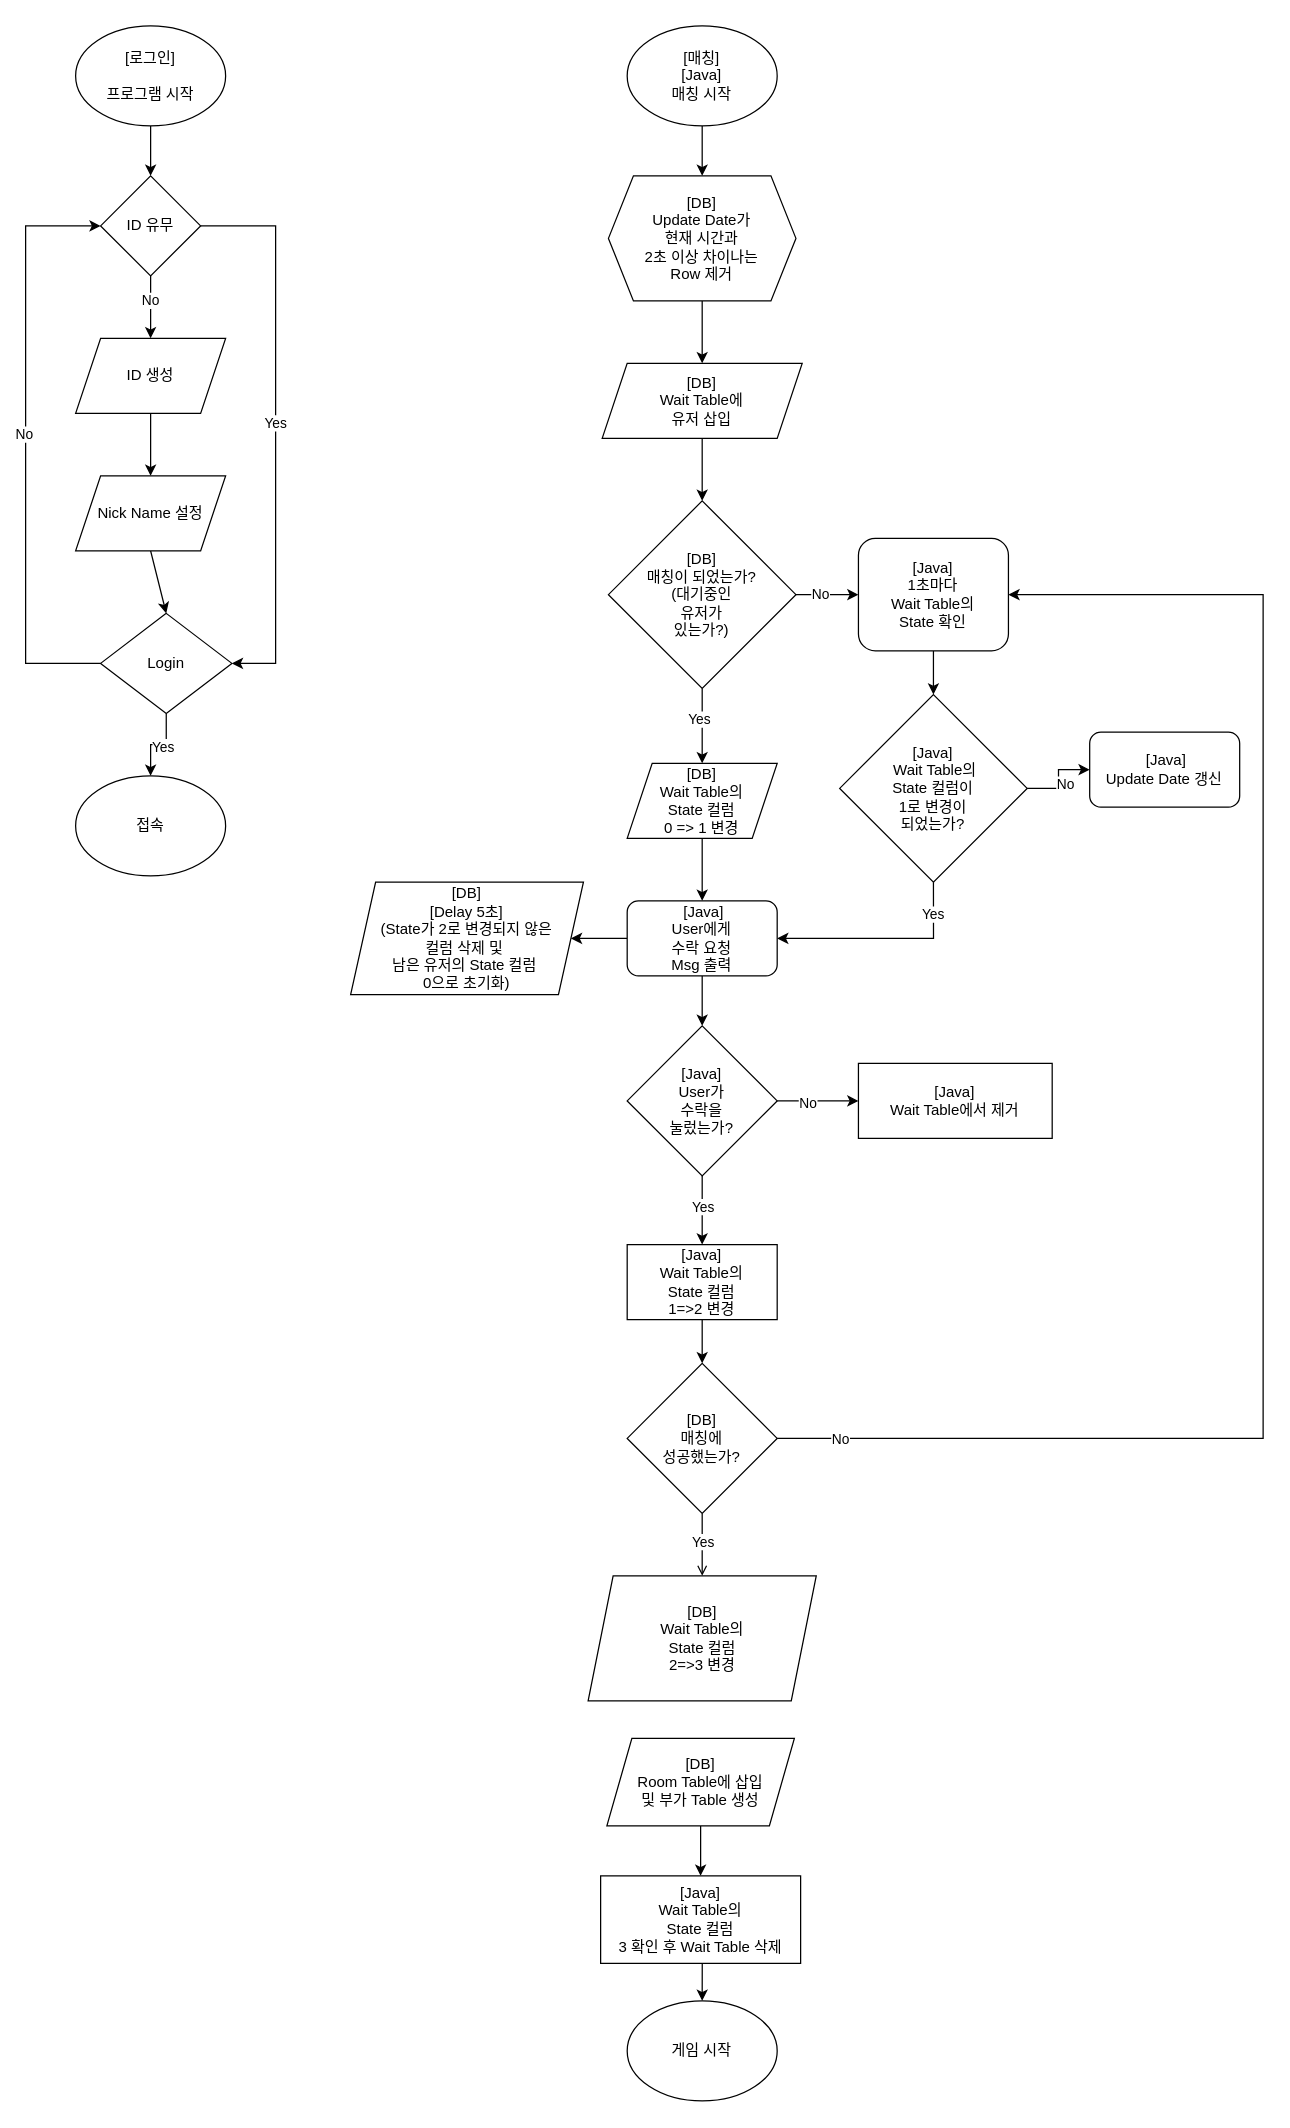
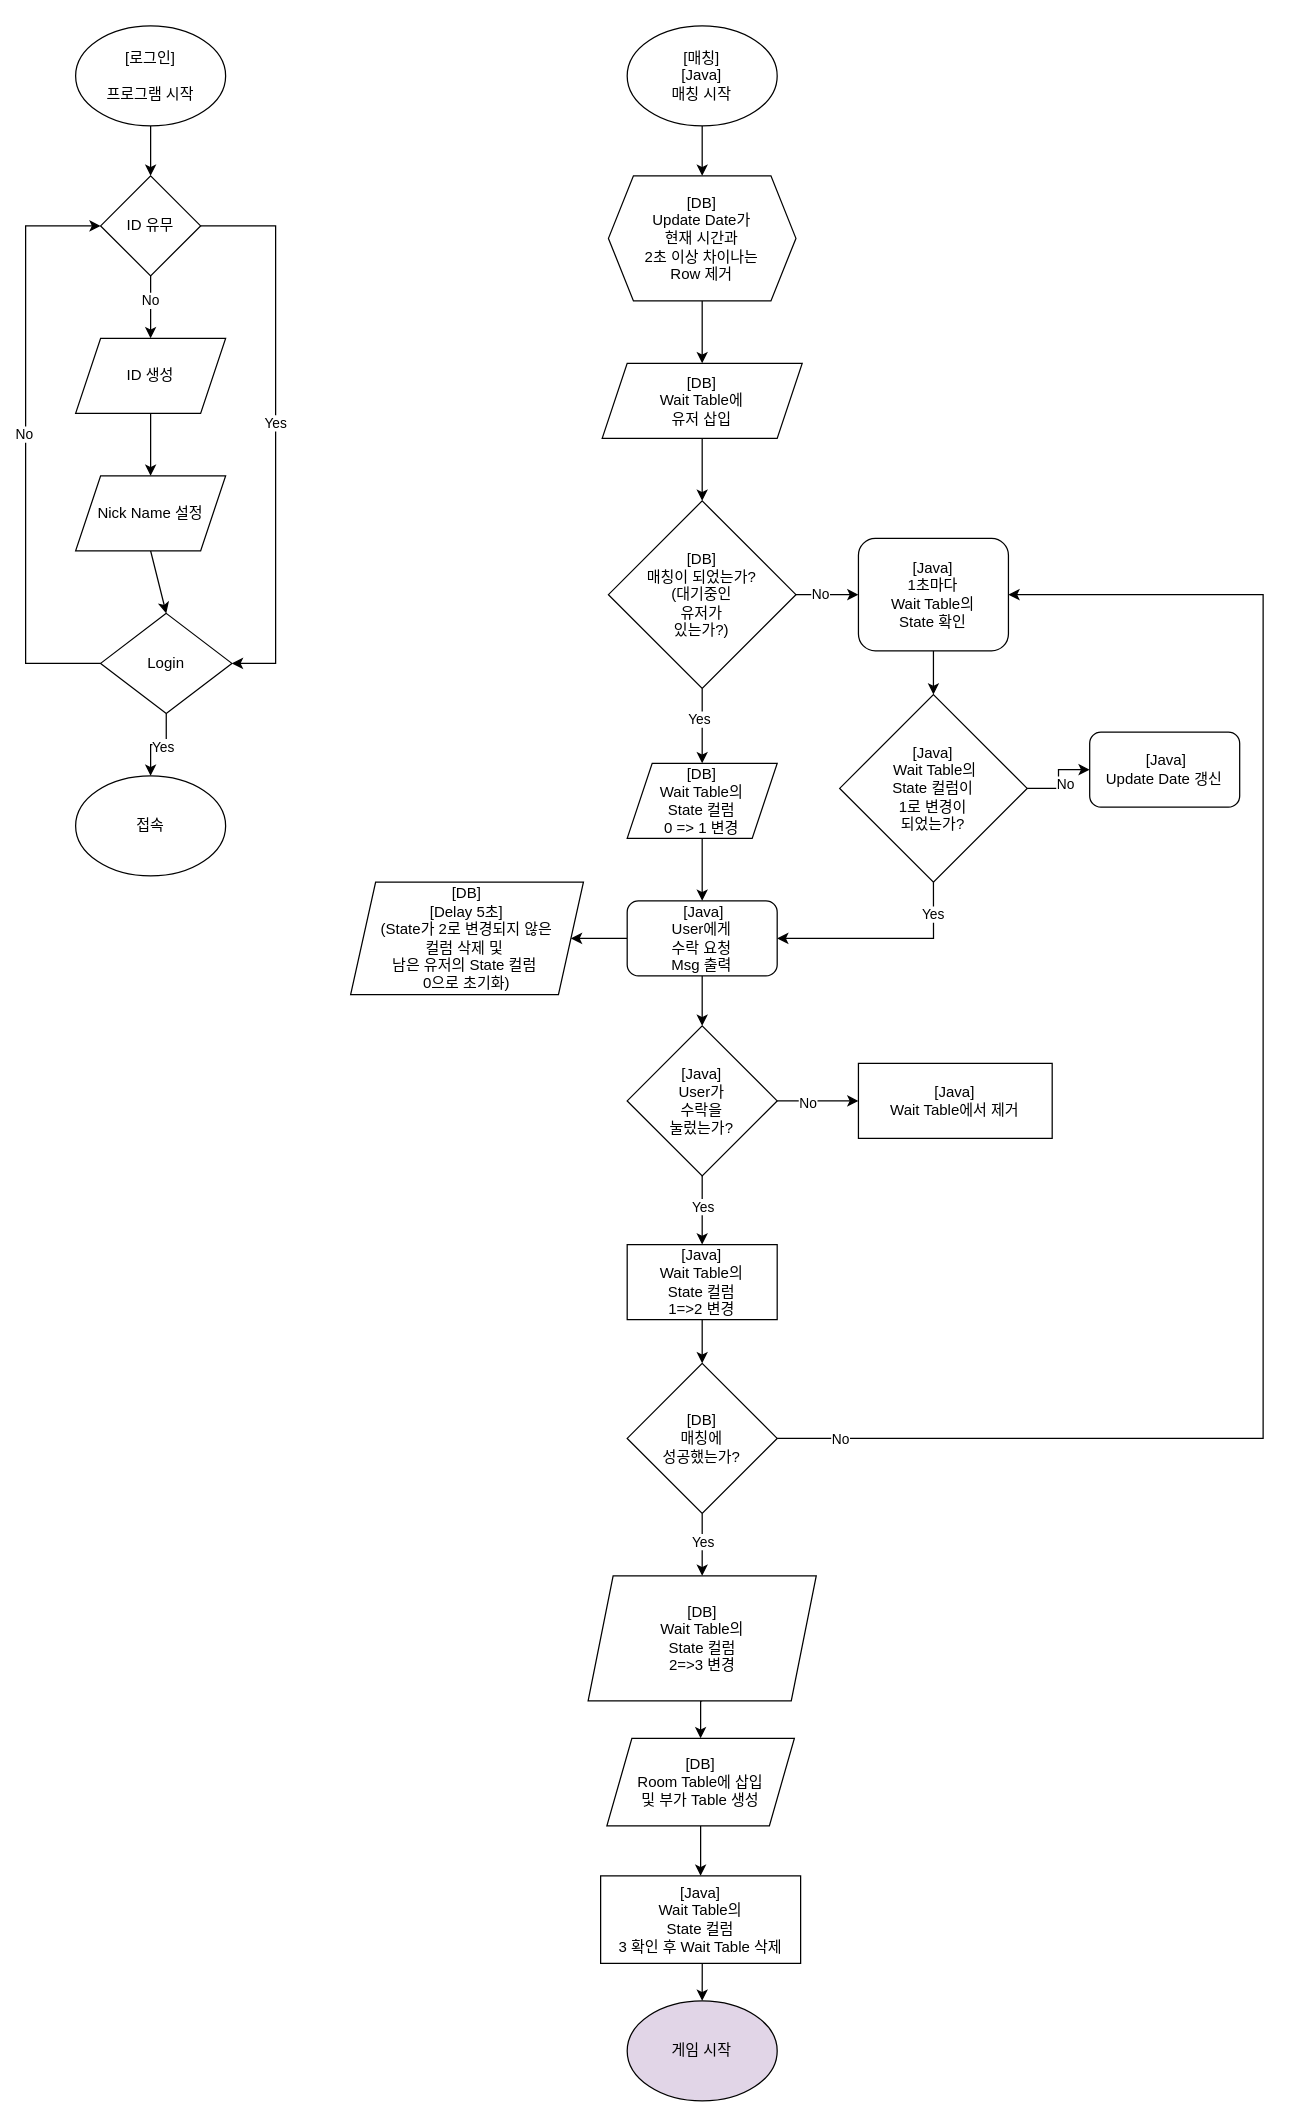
edge "[DB] 매칭에 성공했는가?" -> "[DB] Wait Table의 State 컬럼 2=>3 변경": arrowhead open -> classic
edge "[DB] Wait Table의 State 컬럼 2=>3 변경" -> "[DB] Room Table에 삽입 및 부가 Table 생성": added
node "게임 시작": fillcolor #ffffff -> #e1d5e7
